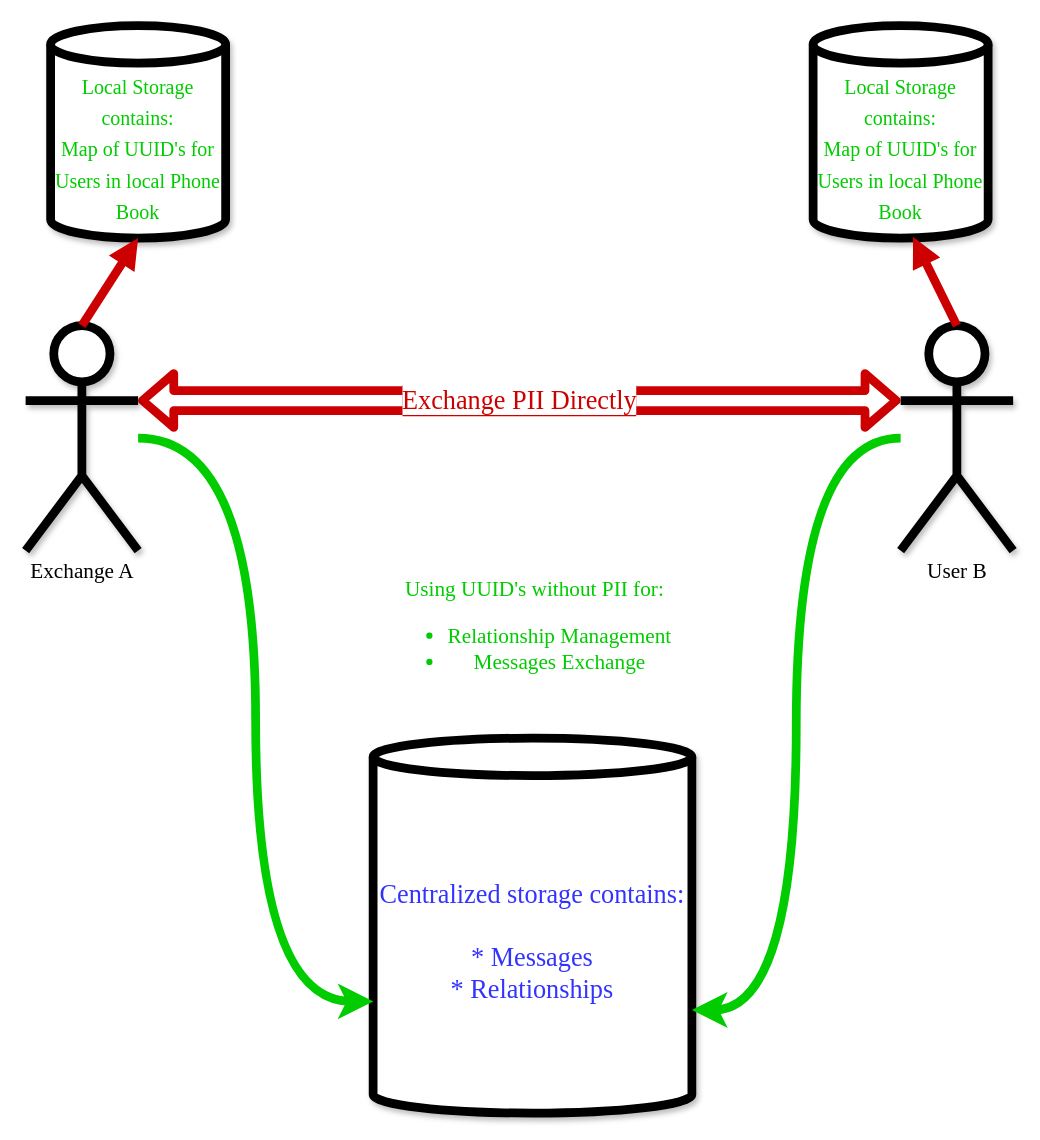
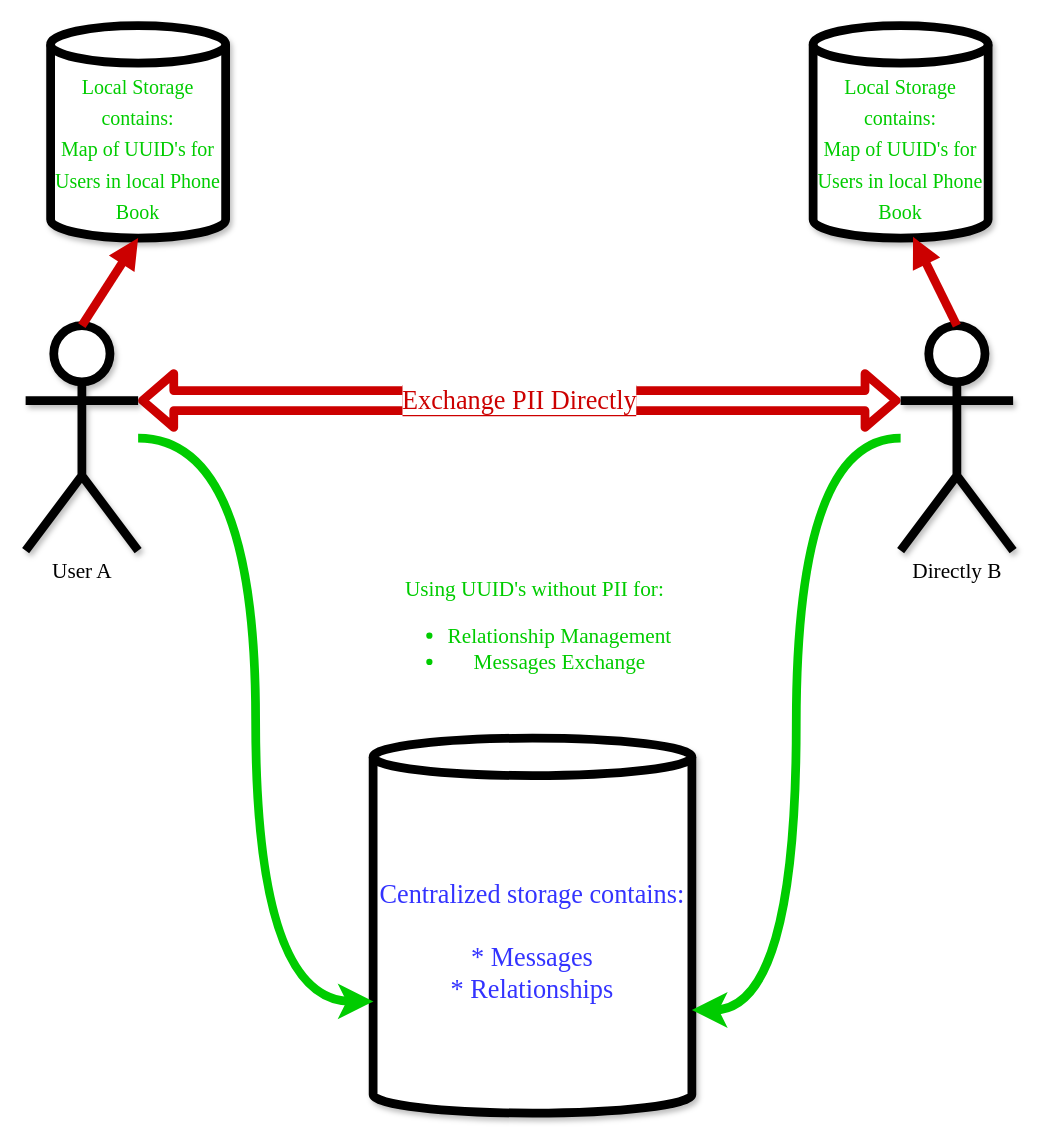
node "Exchange A": label "Exchange A" -> "User A"
node "User B": label "User B" -> "Directly B"
